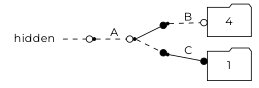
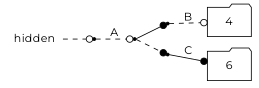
node "1": label "1" -> "6"
